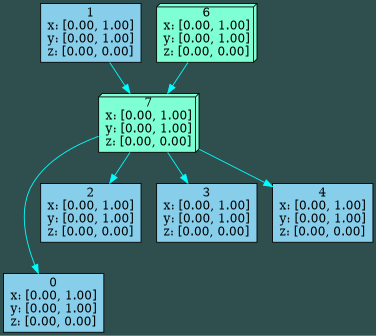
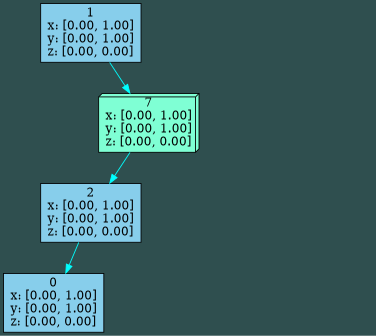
node "6 x: [0.00, 1.00] y: [0.00, 1.00] z: [0.00, 0.00]": removed
edge "7 x: [0.00, 1.00] y: [0.00, 1.00] z: [0.00, 0.00]" -> "0 x: [0.00, 1.00] y: [0.00, 1.00] z: [0.00, 0.00]": now "2 x: [0.00, 1.00] y: [0.00, 1.00] z: [0.00, 0.00]" -> "0 x: [0.00, 1.00] y: [0.00, 1.00] z: [0.00, 0.00]"
node "3 x: [0.00, 1.00] y: [0.00, 1.00] z: [0.00, 0.00]": removed
node "4 x: [0.00, 1.00] y: [0.00, 1.00] z: [0.00, 0.00]": removed
